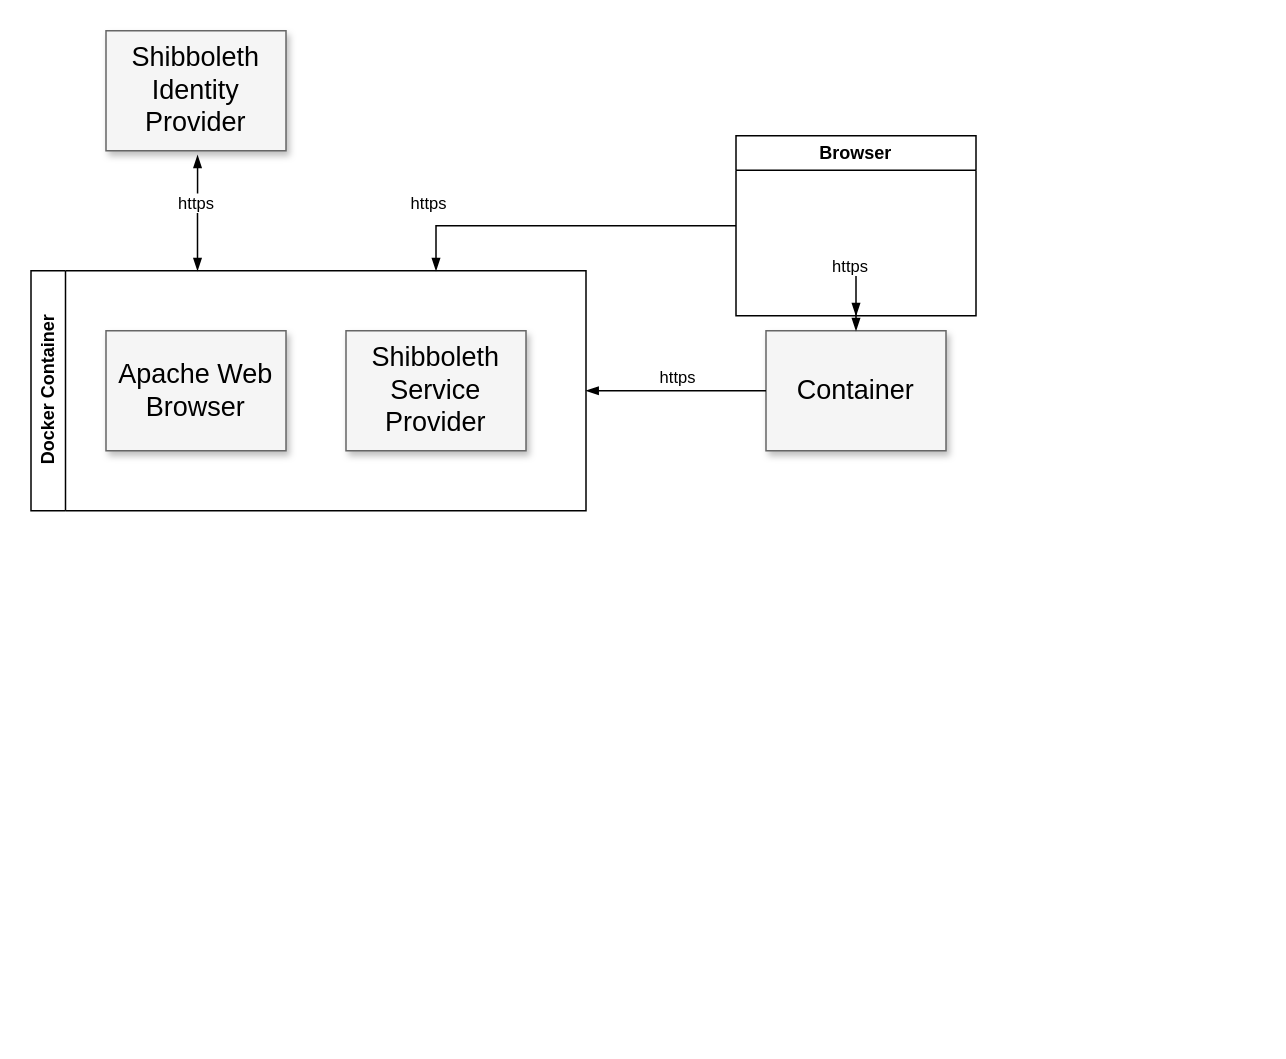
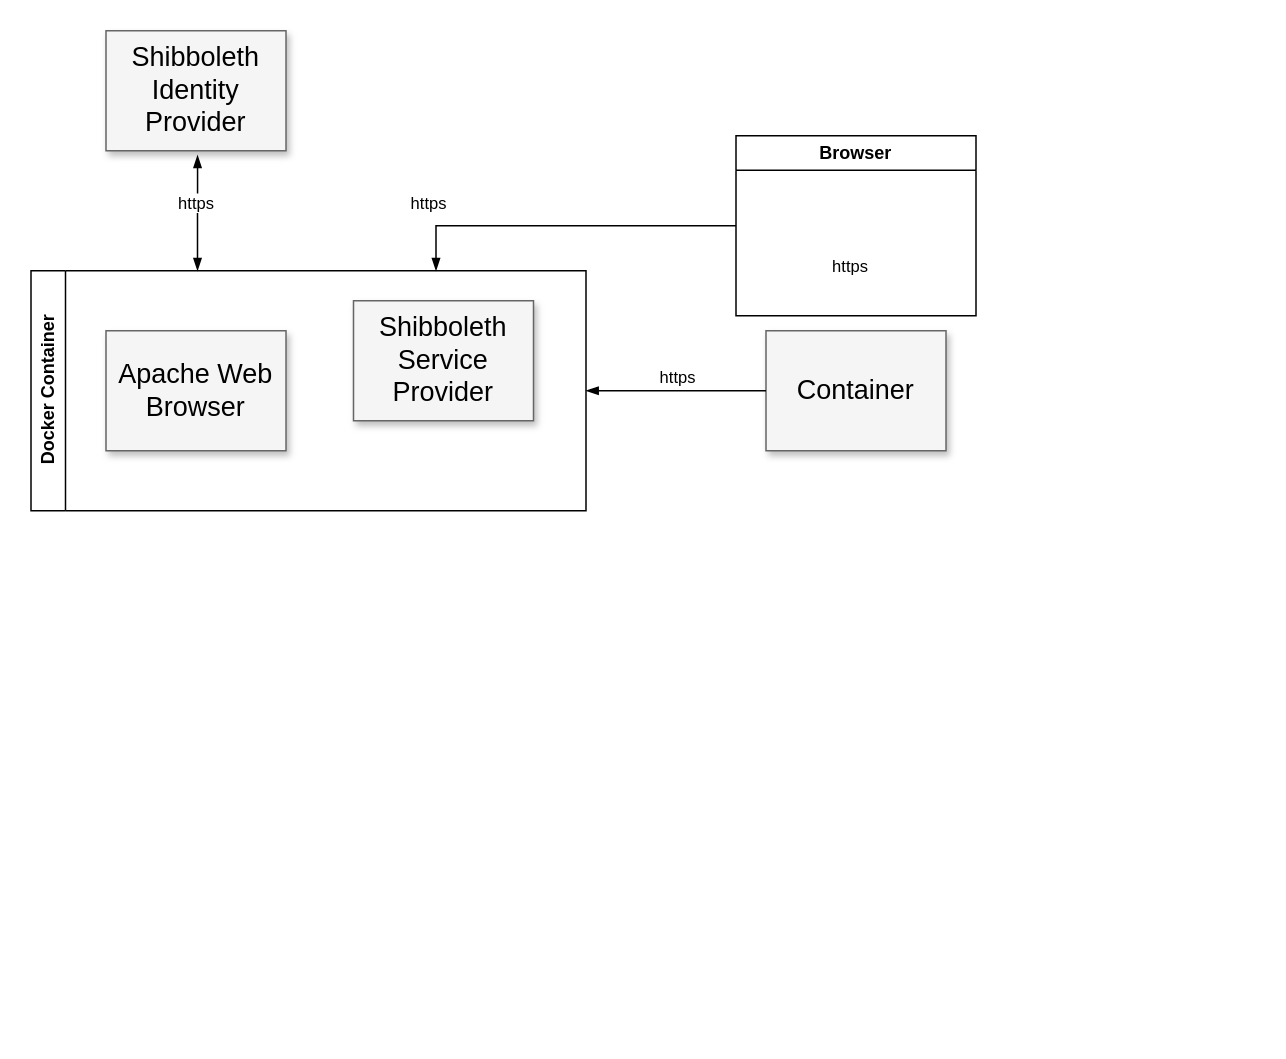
edge "Browser" -- "Container": removed
node "Shibboleth Service Provider": moved (436, 391) -> (443, 361)
